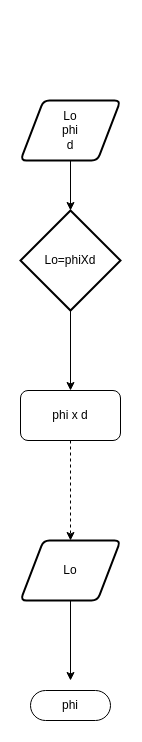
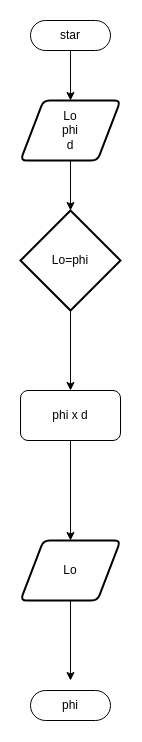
node "star": added
edge "star" -> "Lo phi d": added
node "Lo=phiXd": label "Lo=phiXd" -> "Lo=phi"
edge "phi x d" -> "Lo": style dashed -> solid
